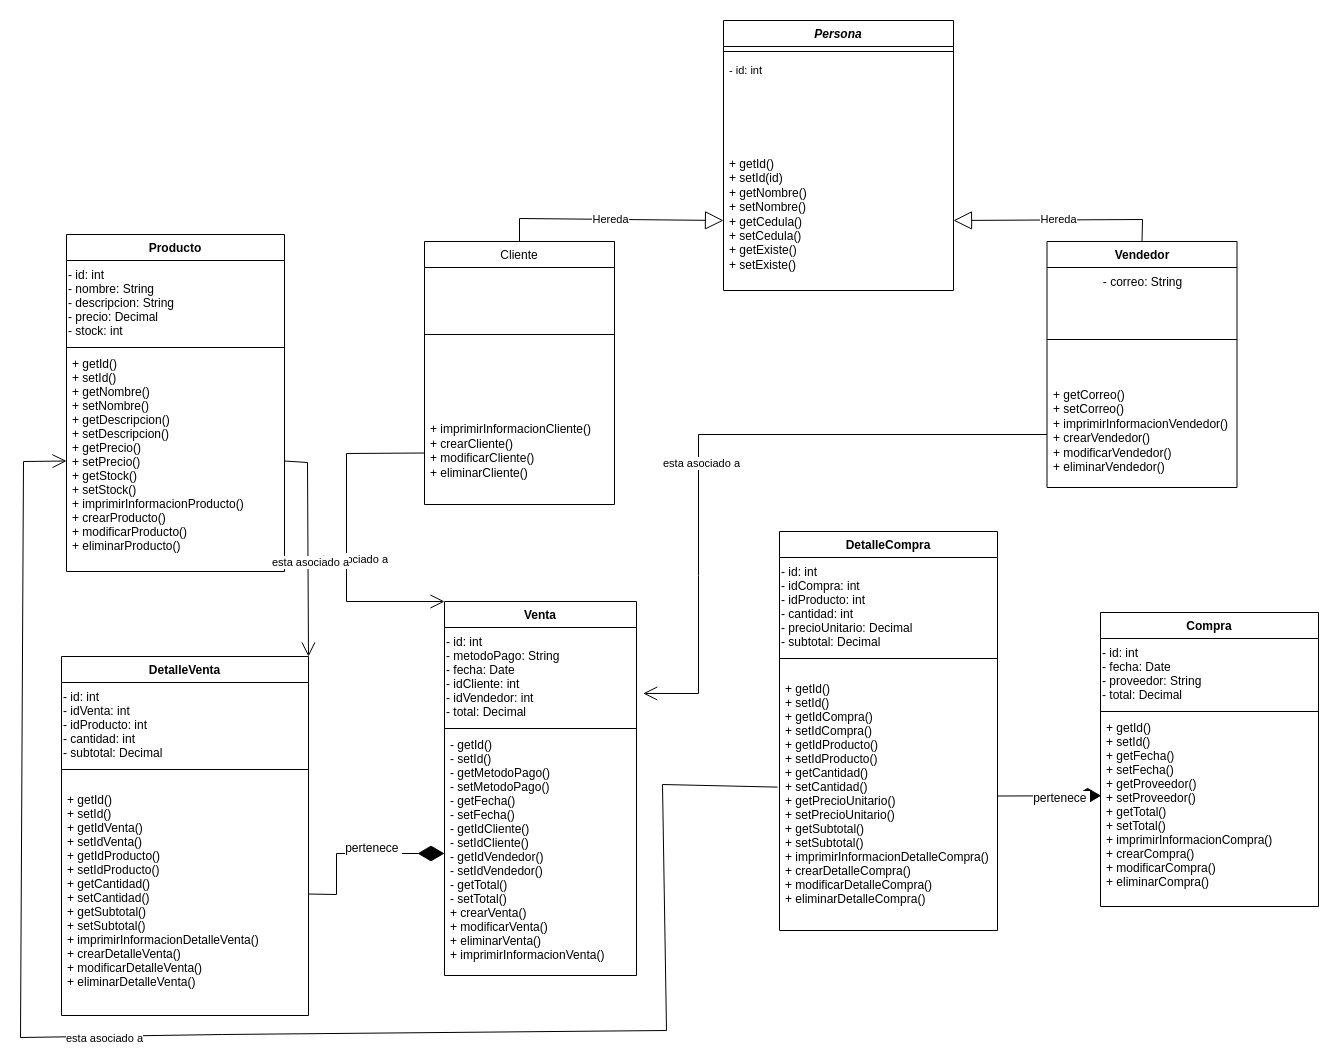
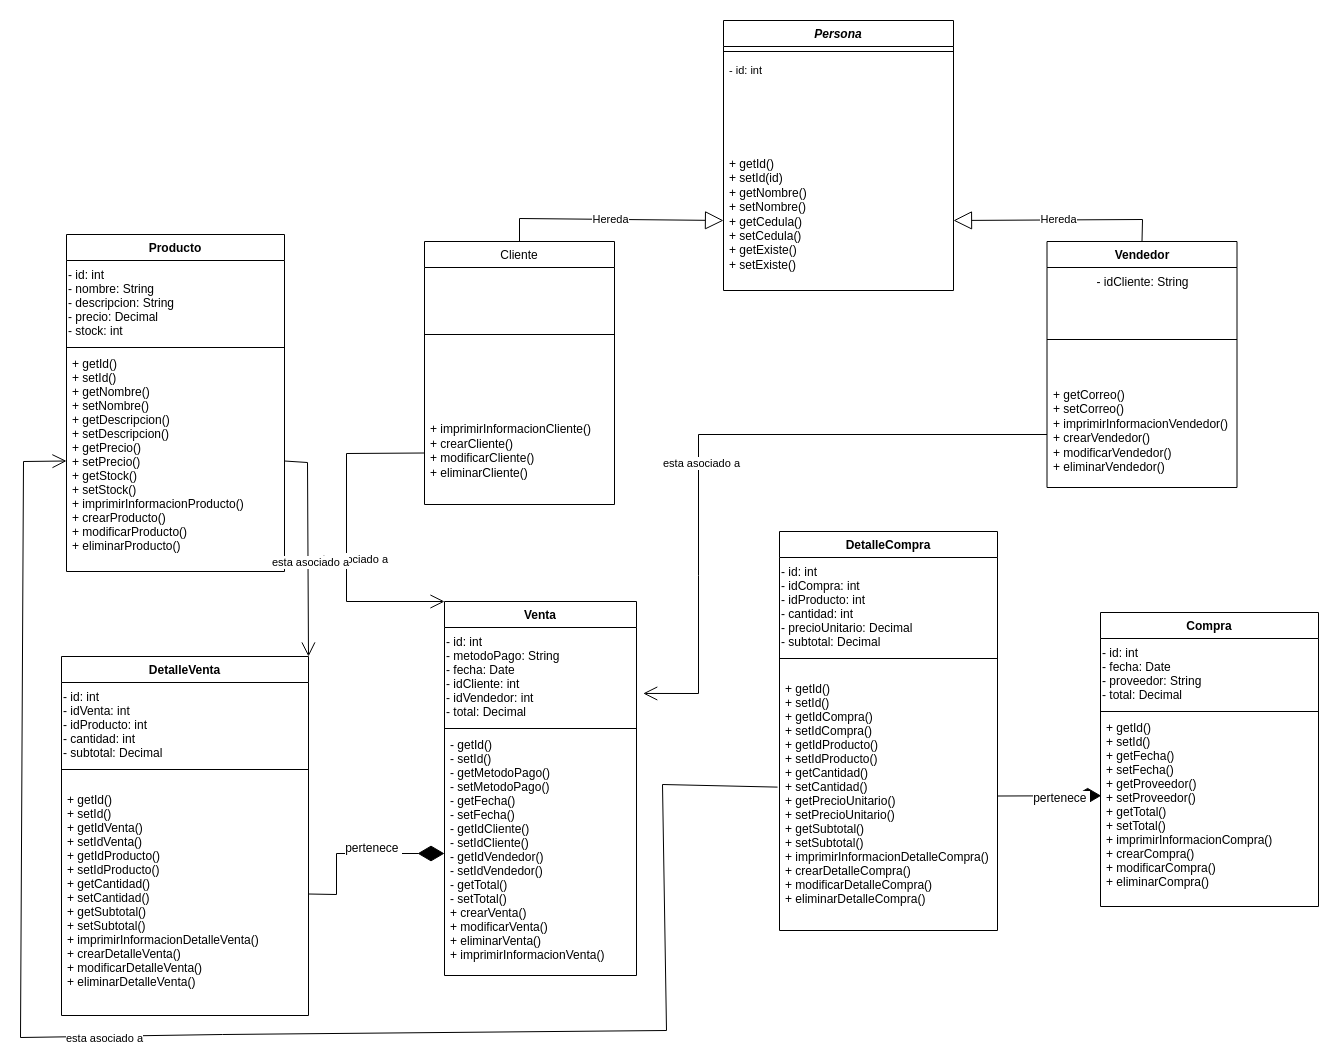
node "- correo: String": label "- correo: String" -> "- idCliente: String"
